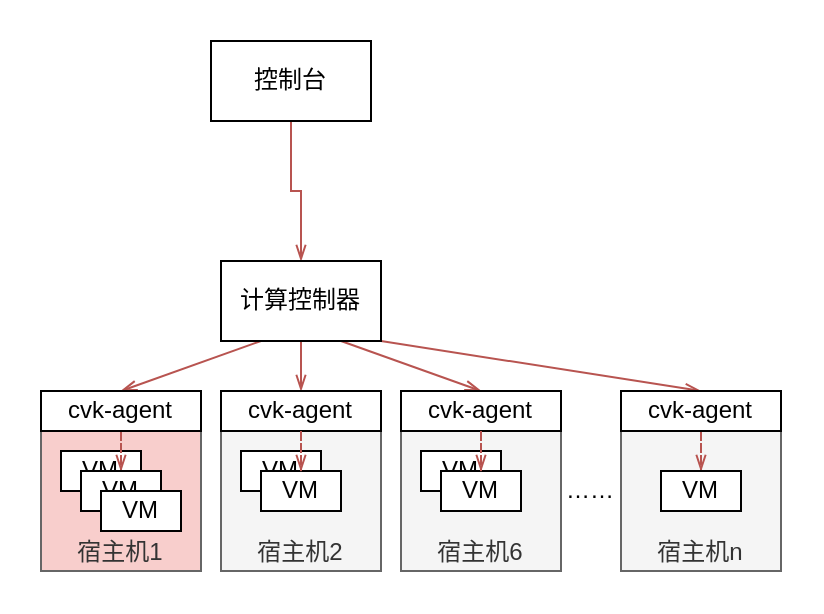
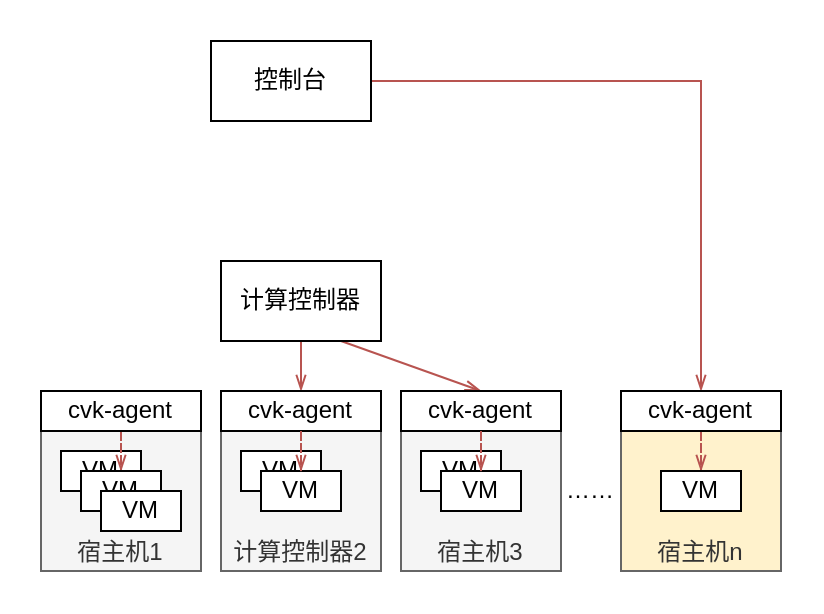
edge "控制台" -> "计算控制器": now "控制台" -> "宿主机n"
edge "计算控制器" -> "宿主机1": removed
edge "计算控制器" -> "宿主机n": removed
node "宿主机1": fillcolor #f8cecc -> #f5f5f5
node "宿主机2": label "宿主机2" -> "计算控制器2"
node "宿主机6": label "宿主机6" -> "宿主机3"
node "宿主机n": fillcolor #f5f5f5 -> #fff2cc
